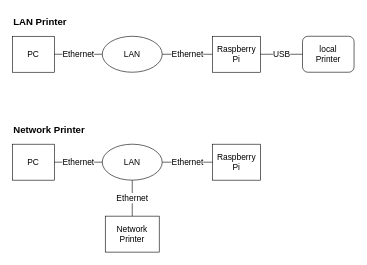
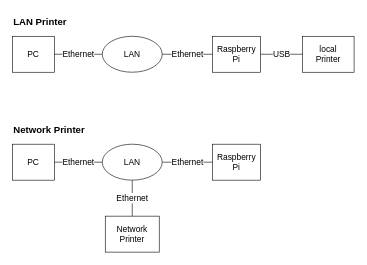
node "localPrinter": shape rounded rectangle -> rectangle
